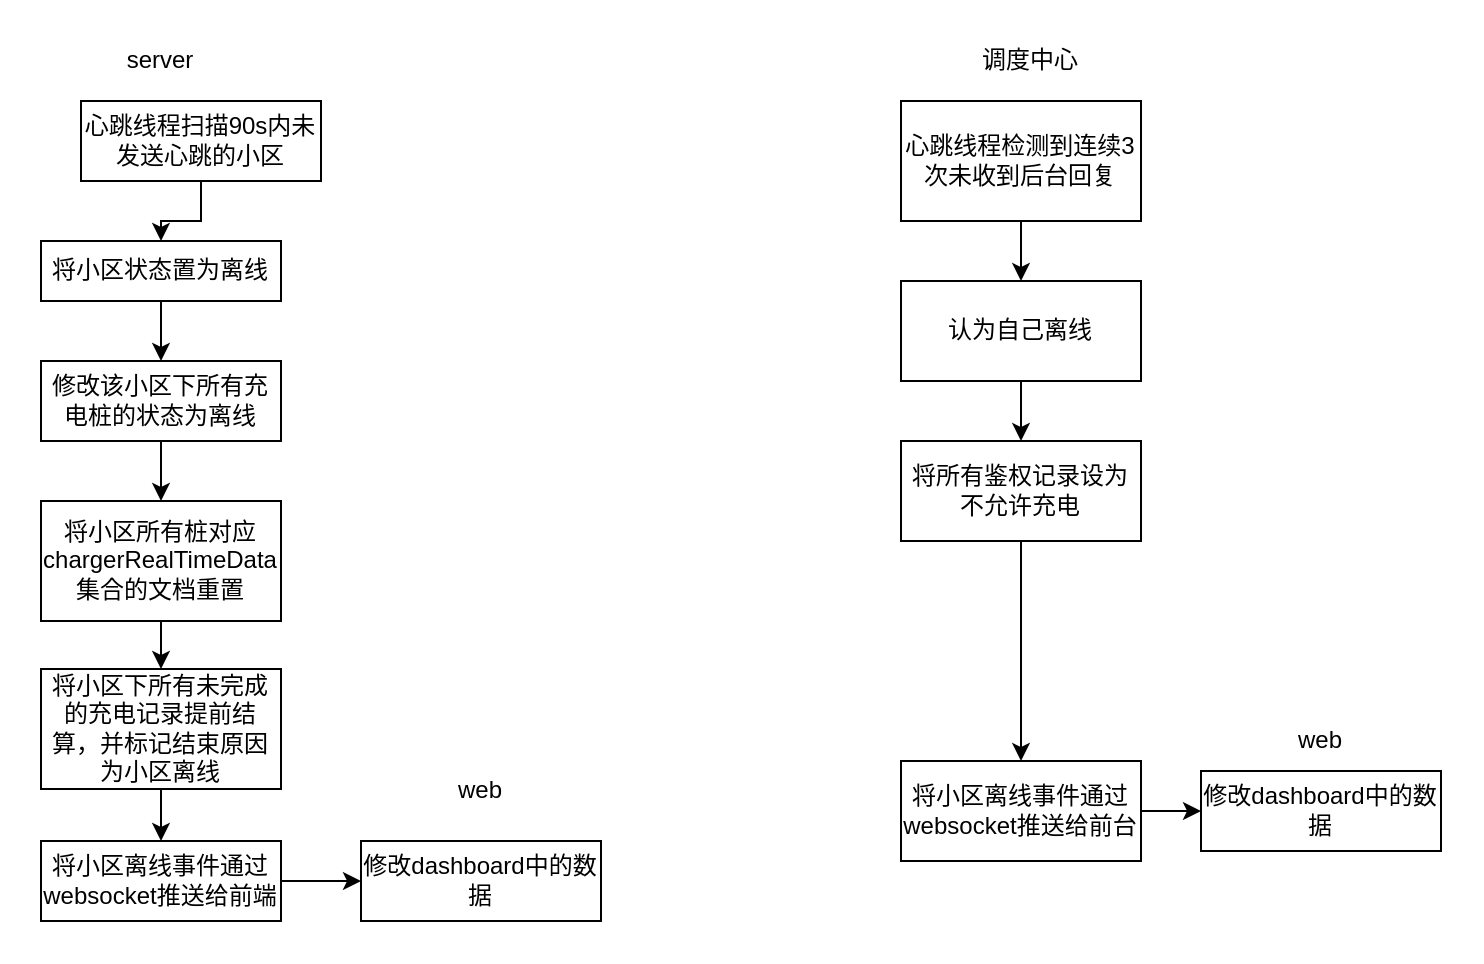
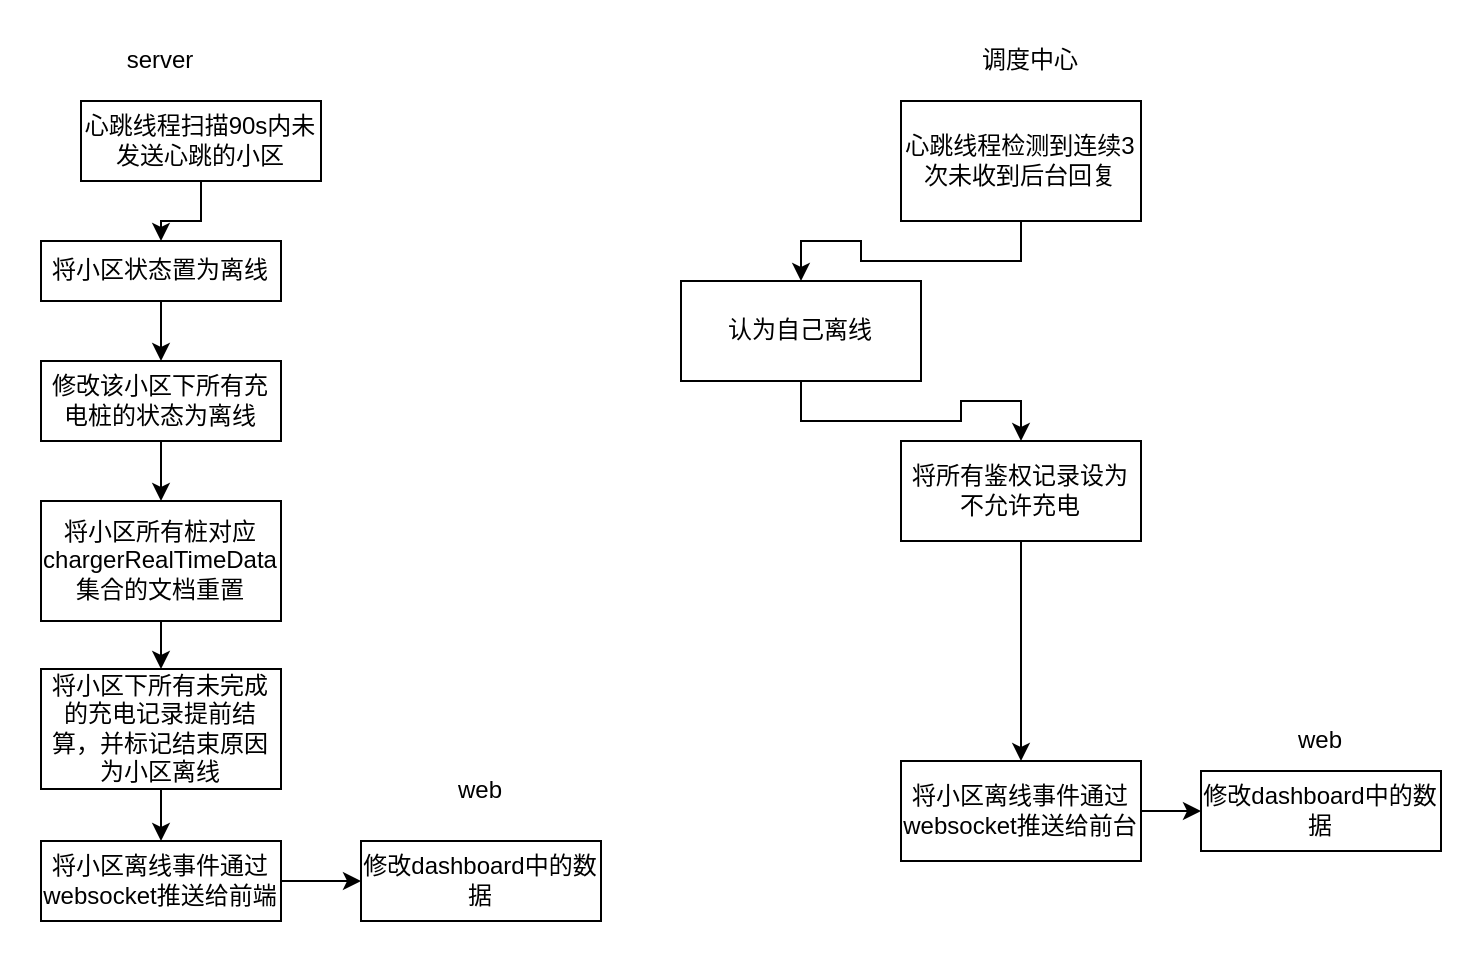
node "认为自己离线": moved (1021, 331) -> (801, 331)
